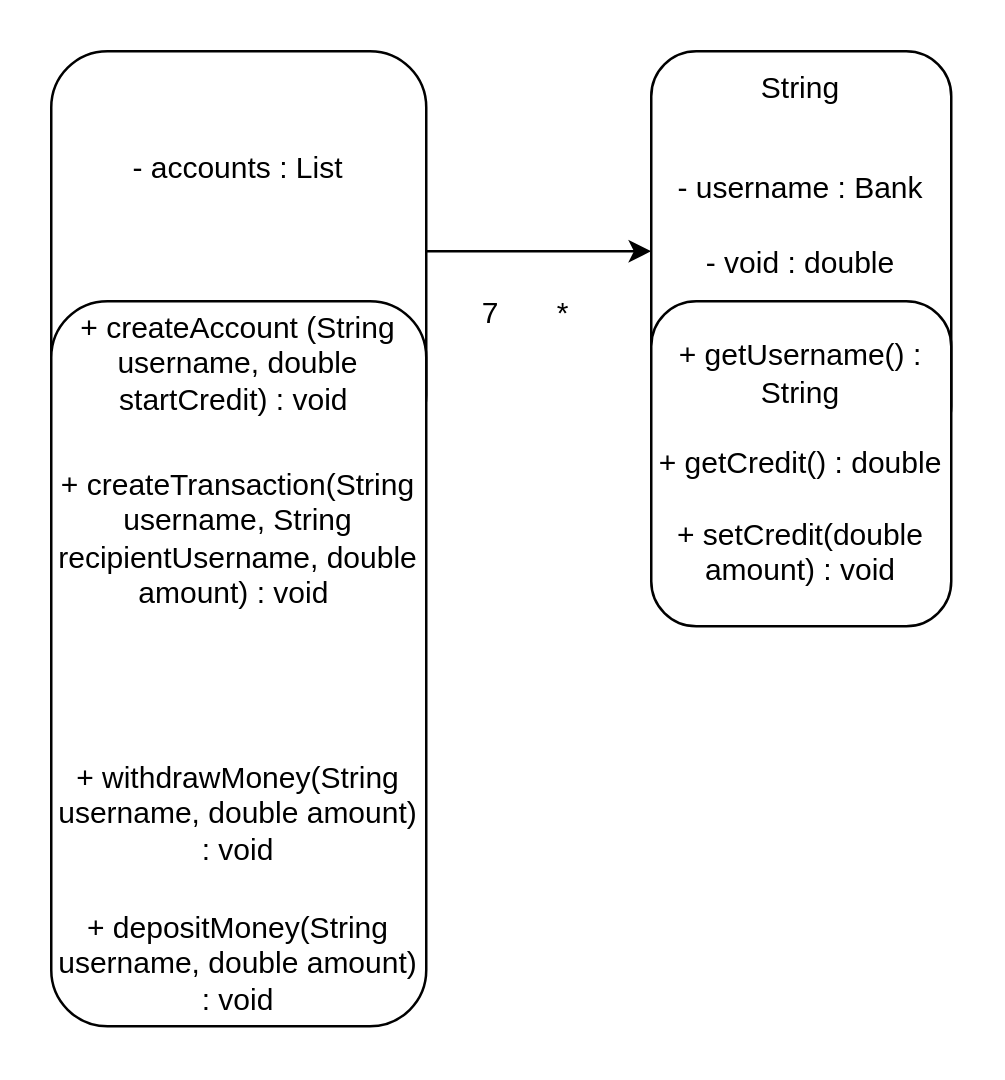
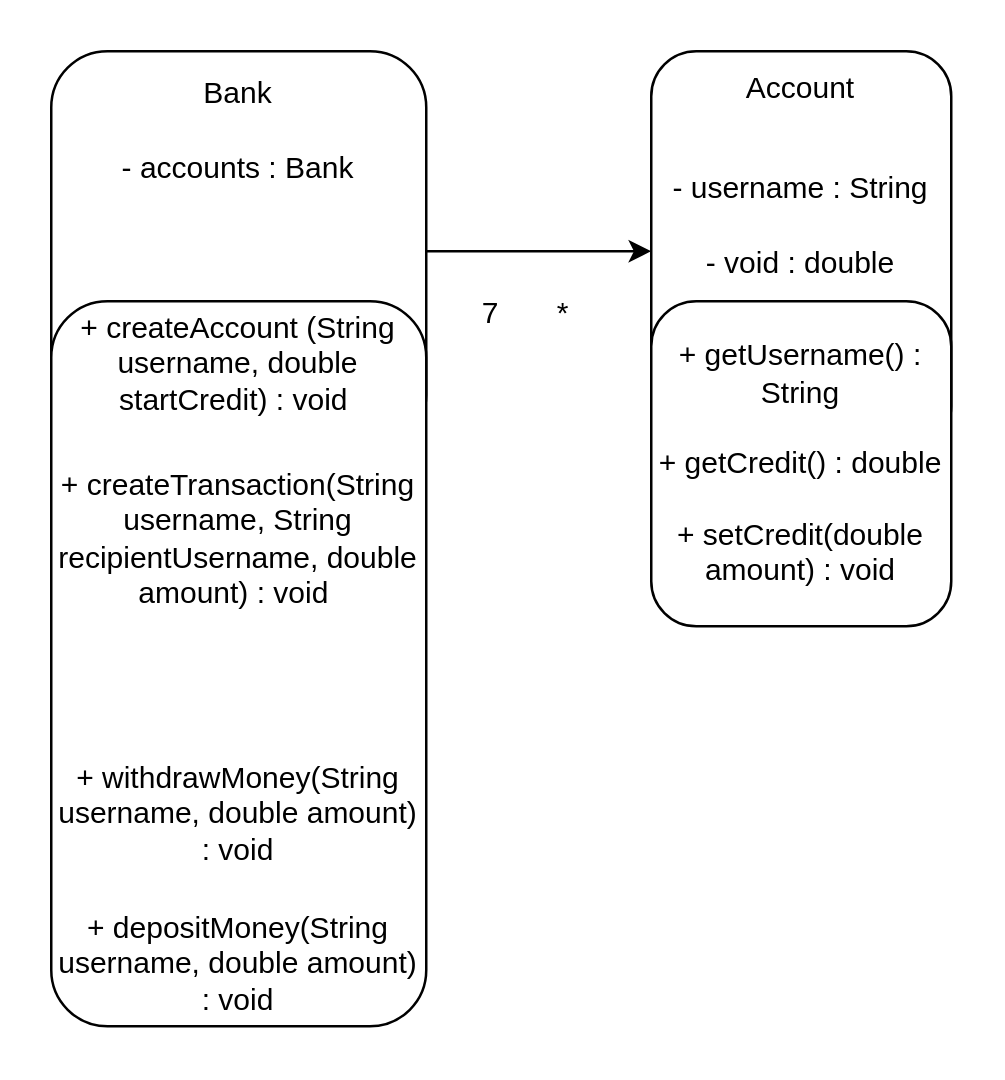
node "String": label "String" -> "Account"
node "Bank": added
node "- accounts : List": label "- accounts : List" -> "- accounts : Bank"
node "- username : Bank": label "- username : Bank" -> "- username : String"
